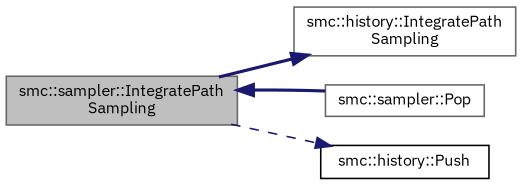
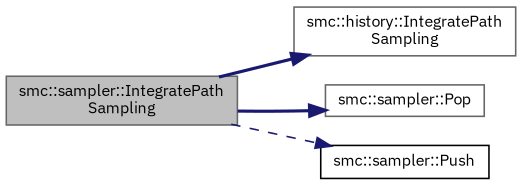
edge "smc::sampler::Pop" -> "smc::sampler::IntegratePath Sampling": reversed
node "smc::history::Push": label "smc::history::Push" -> "smc::sampler::Push"
